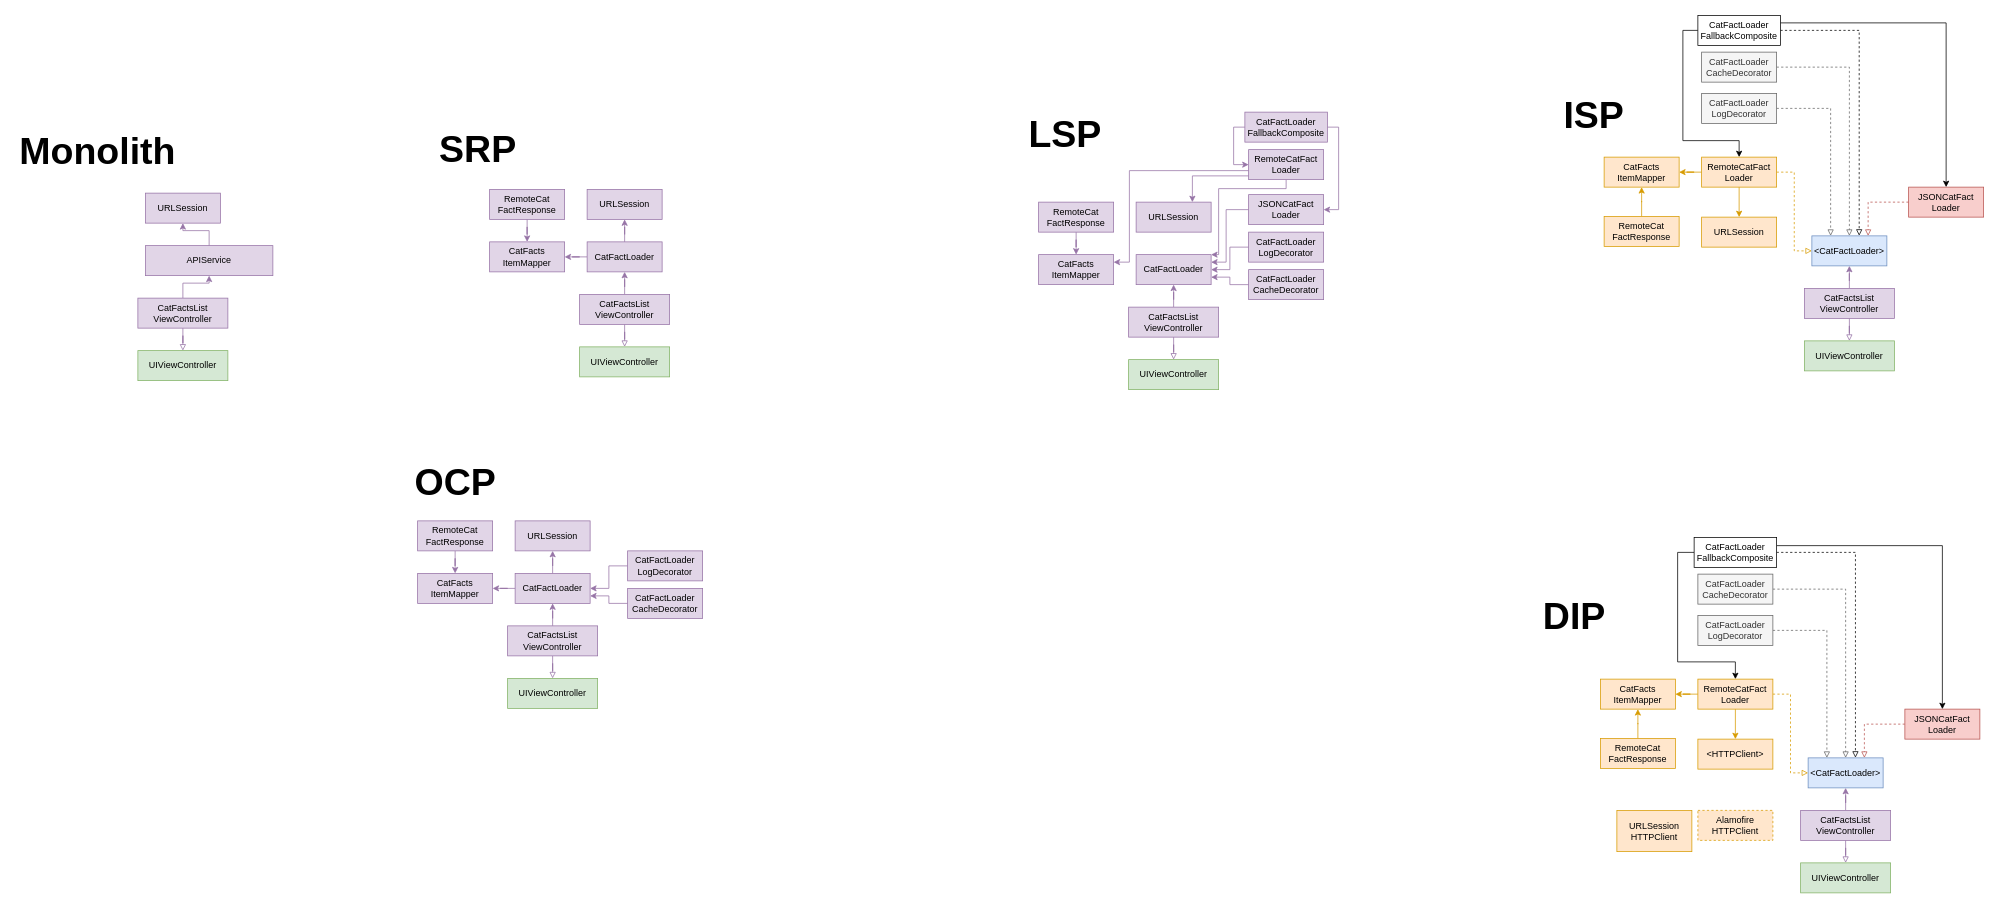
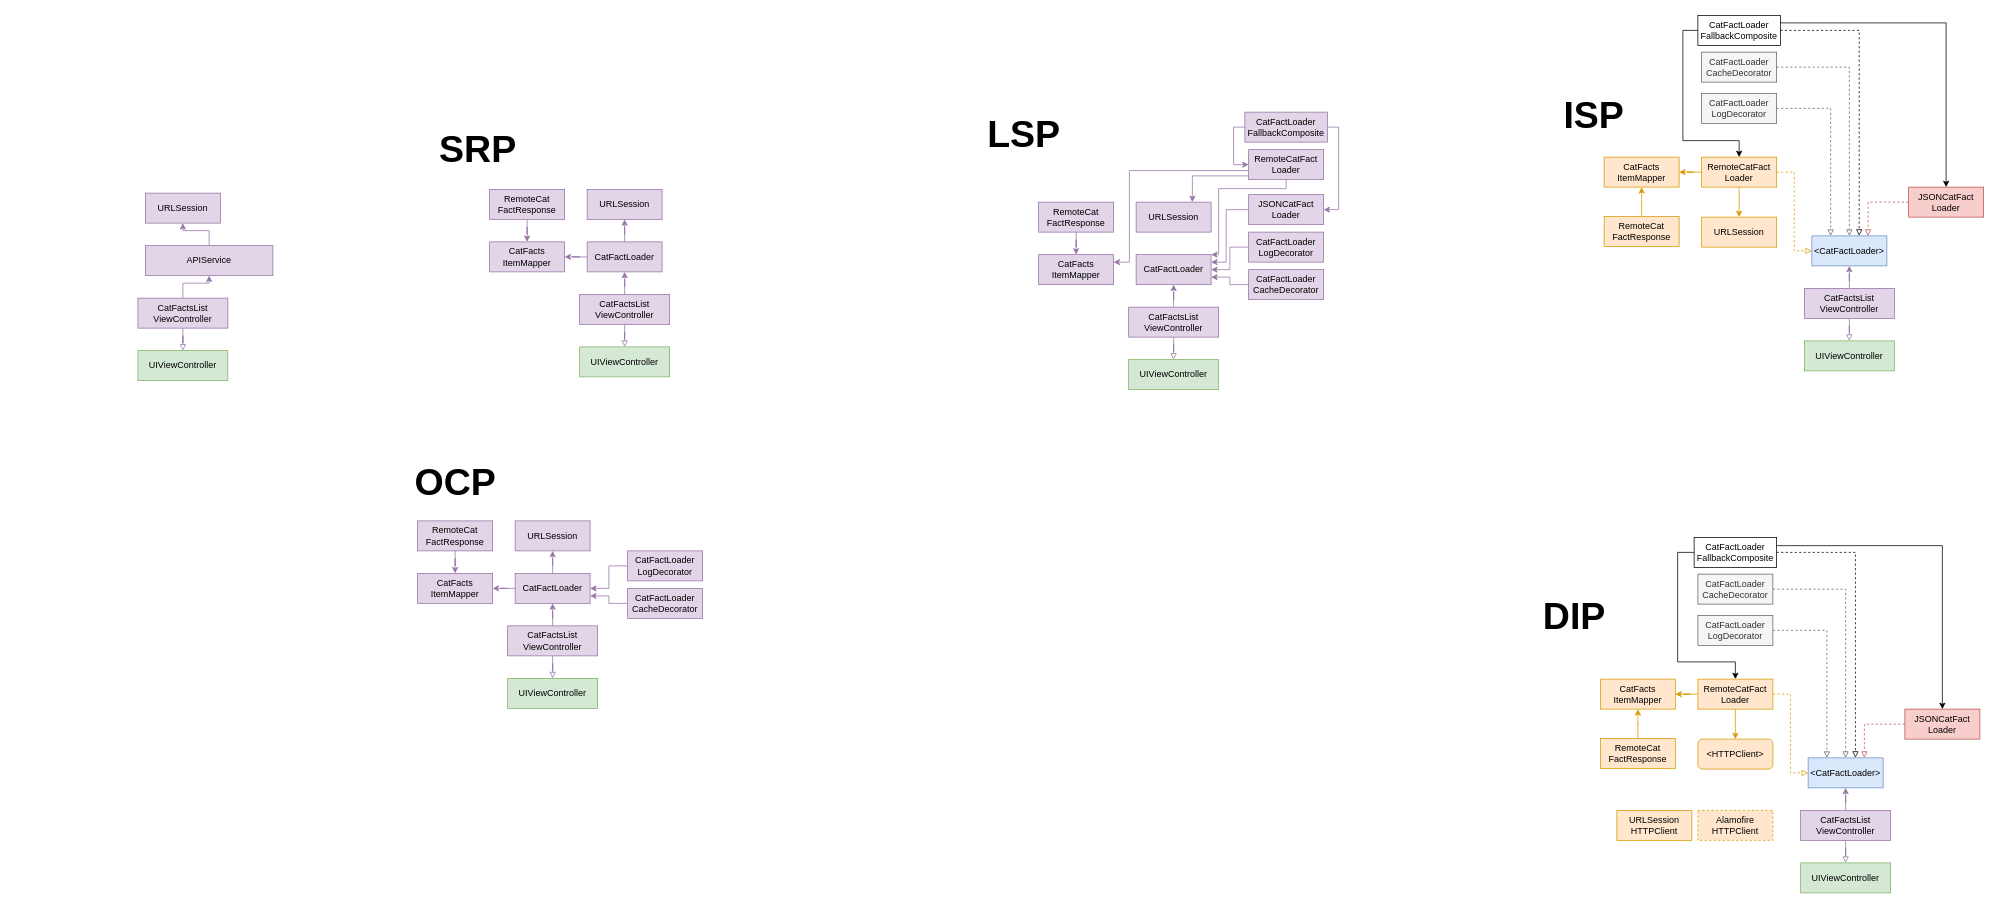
node "LSP": moved (1065, 134) -> (1024, 134)
node "Monolith": removed
node "<HTTPClient>": shape rectangle -> rounded rectangle
node "URLSession HTTPClient": size 75x41 -> 75x30
